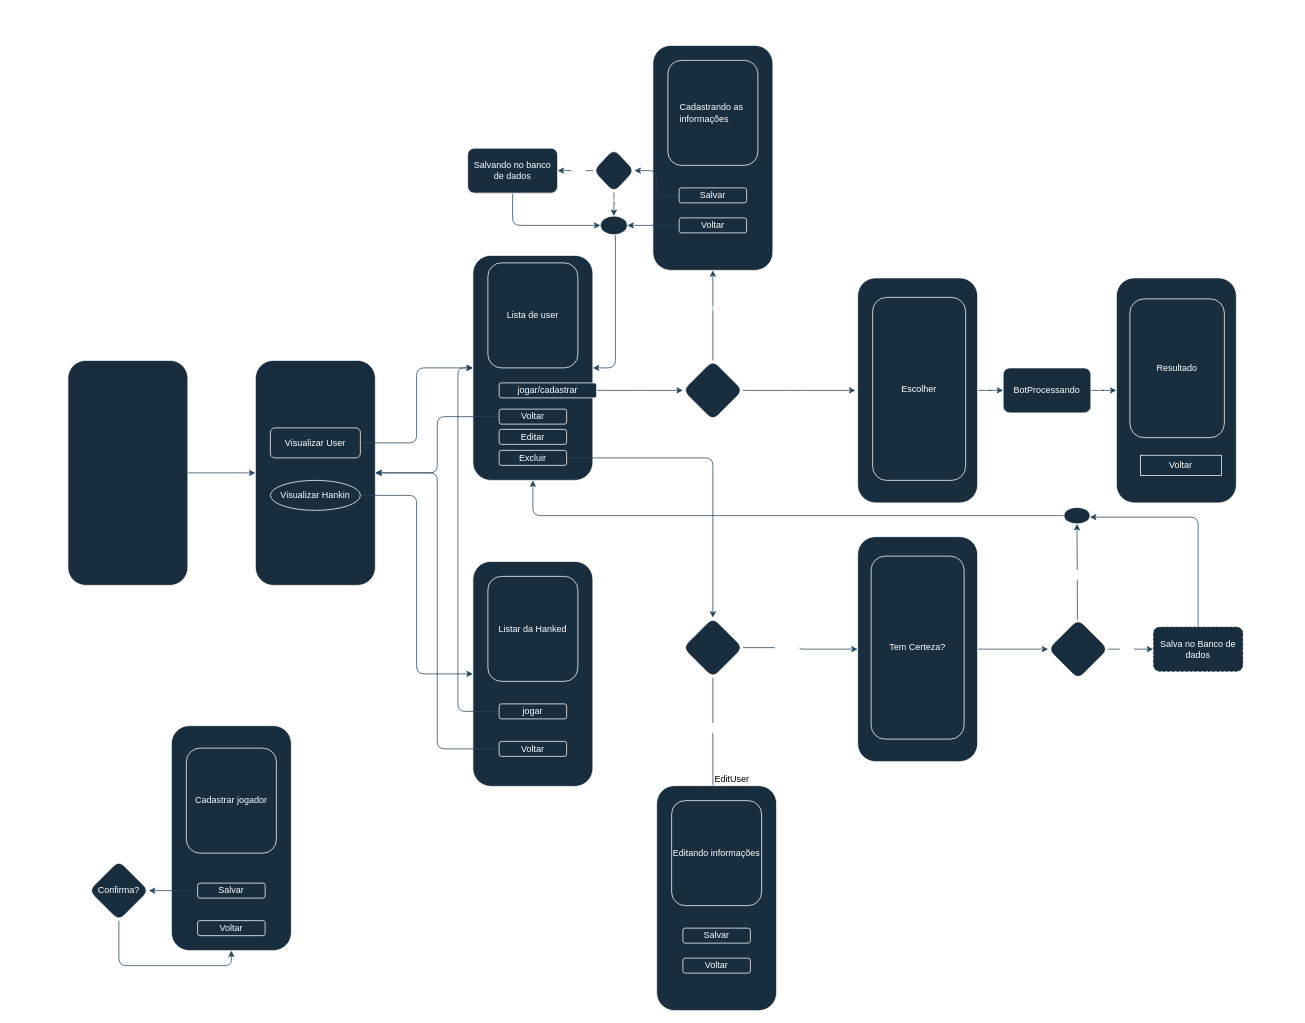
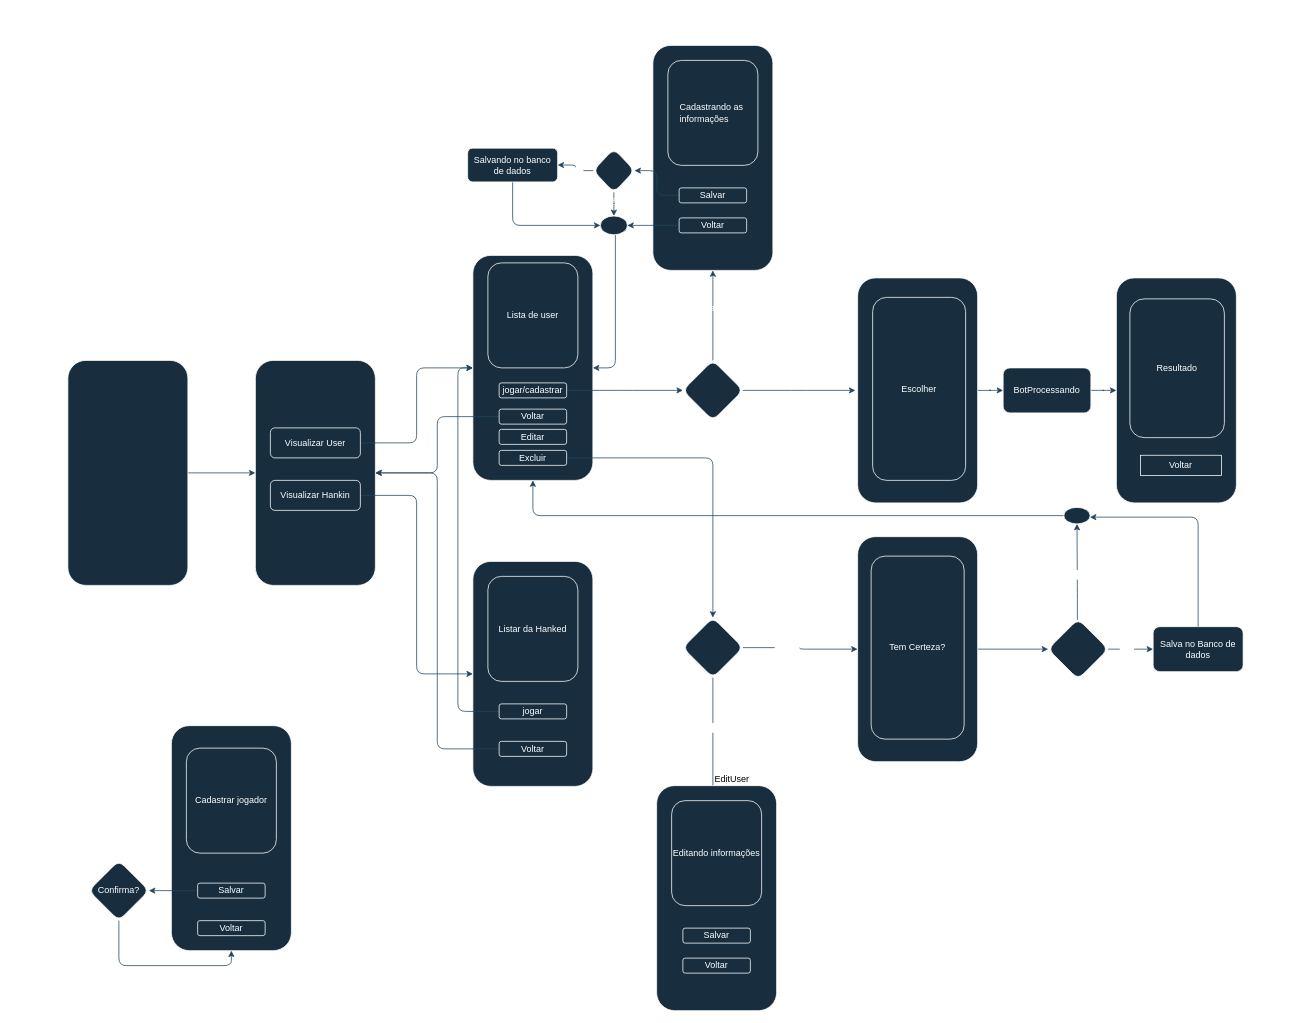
node "Salvando no banco de dados": size 90x45 -> 90x34
node "jogar/cadastrar": size 98x15 -> 68x15
node "Visualizar Hankin": shape ellipse -> rounded rectangle
node "Salva no Banco de dados": style dashed -> solid
